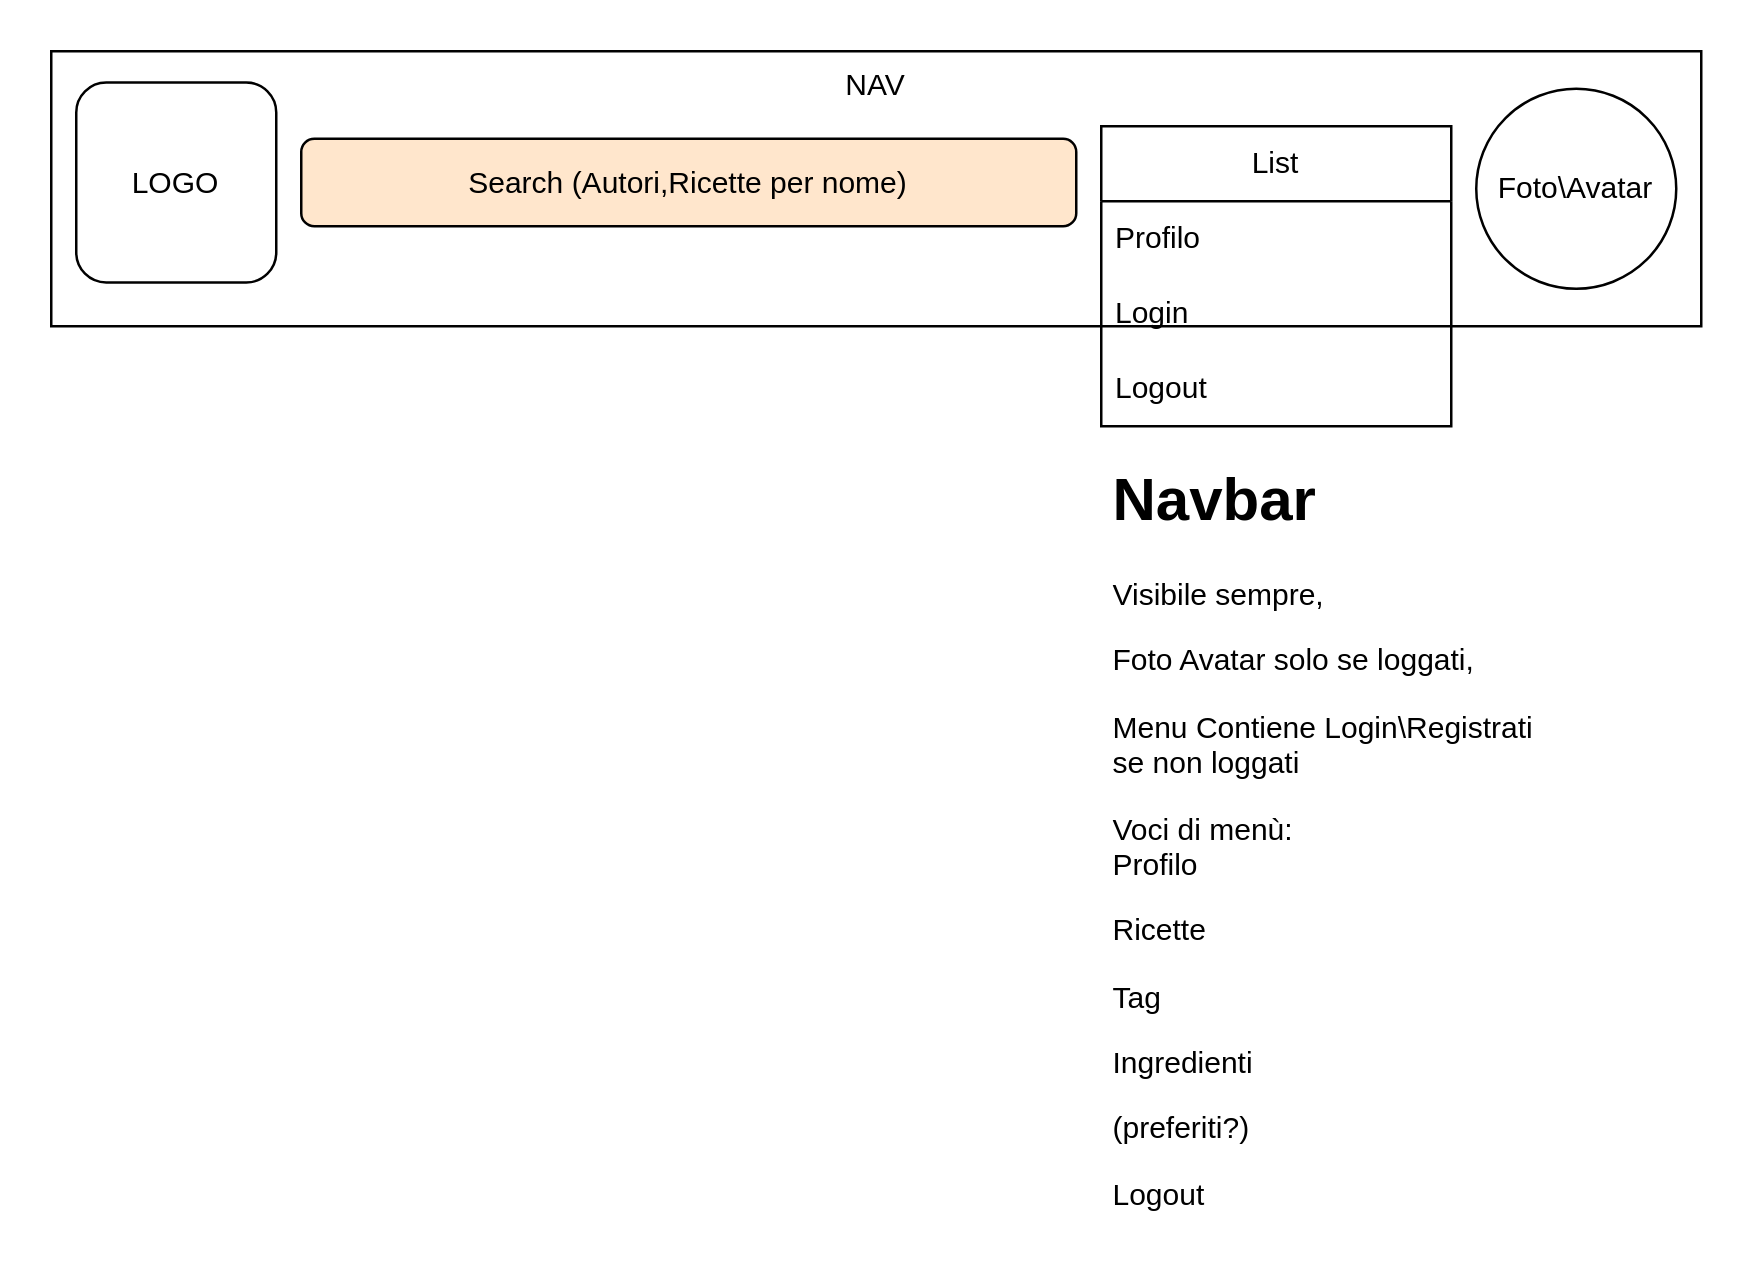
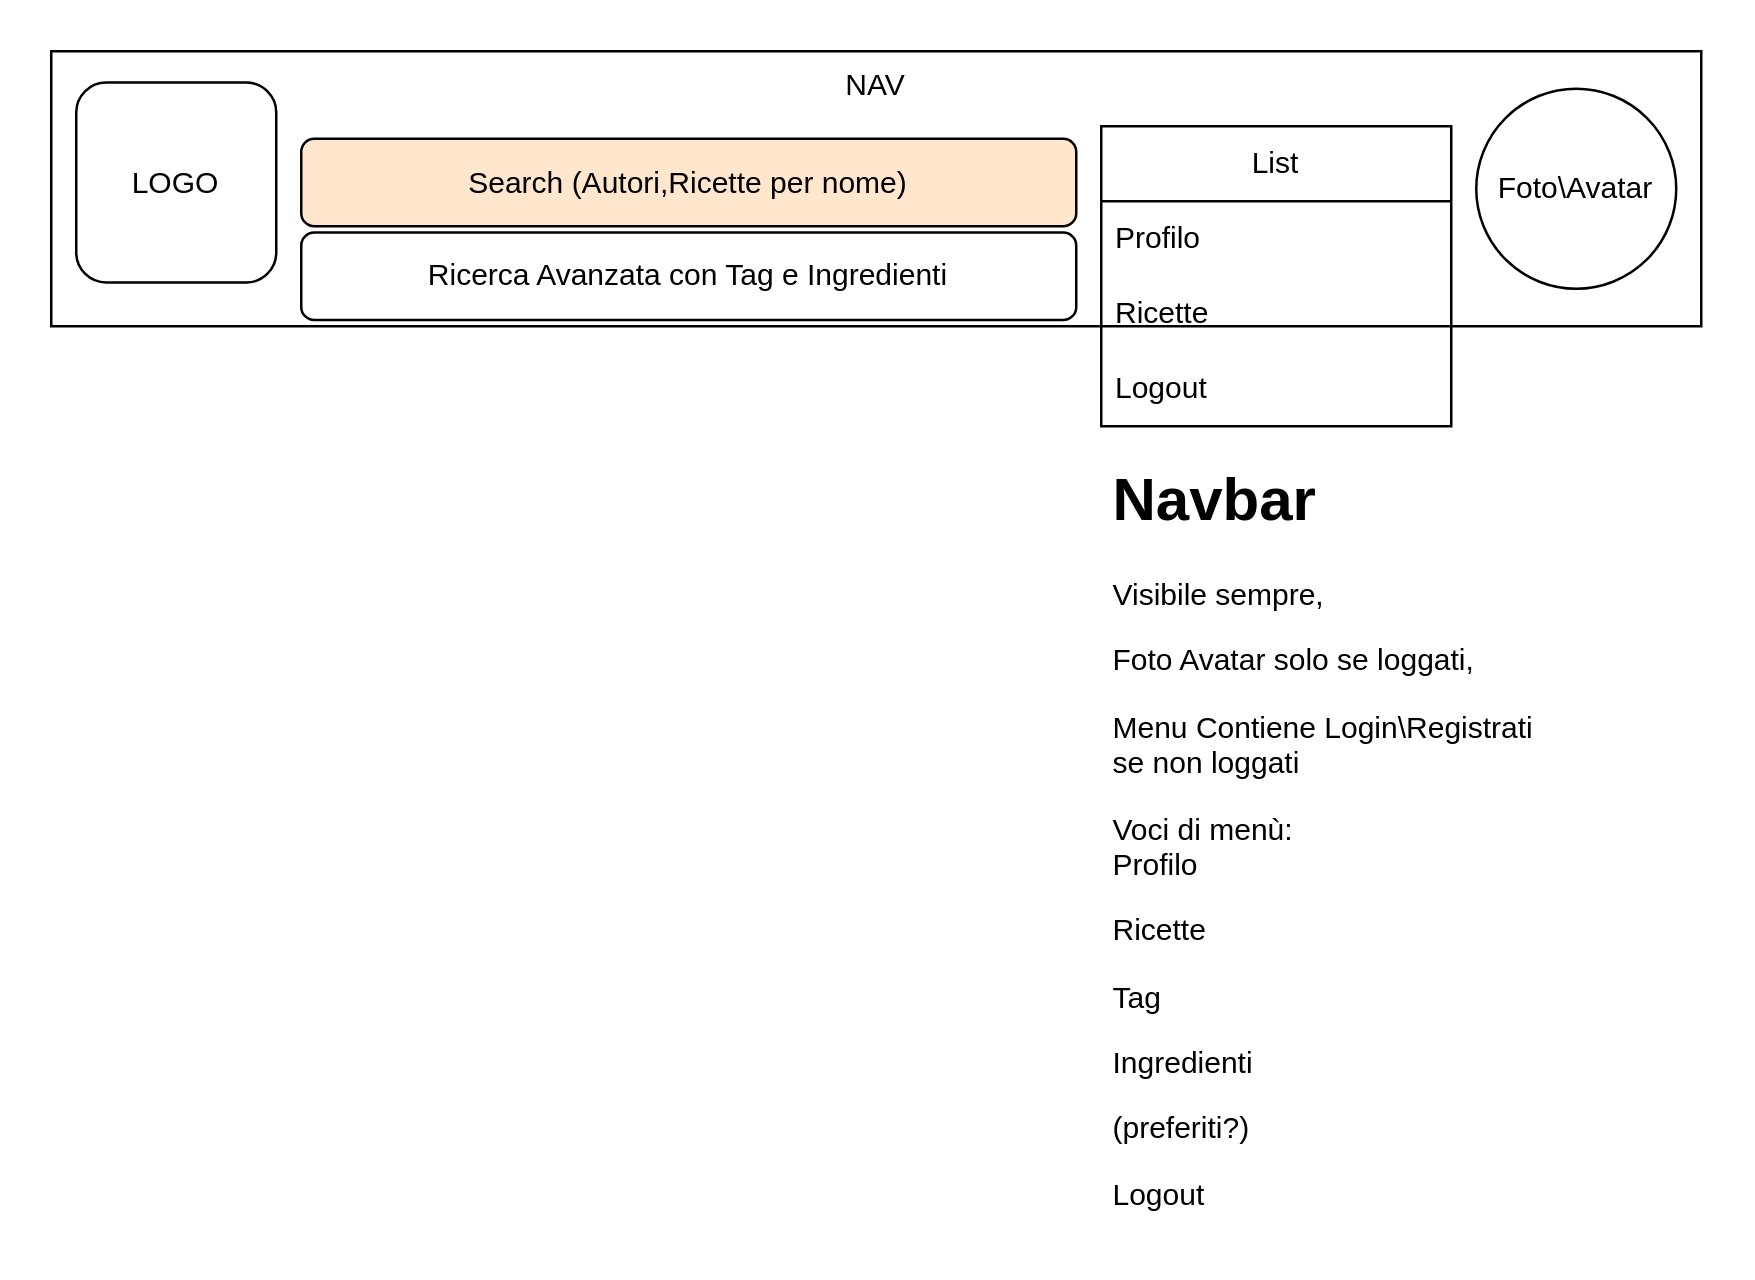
node "Ricerca Avanzata con Tag e Ingredienti": added
node "Login": label "Login" -> "Ricette"
